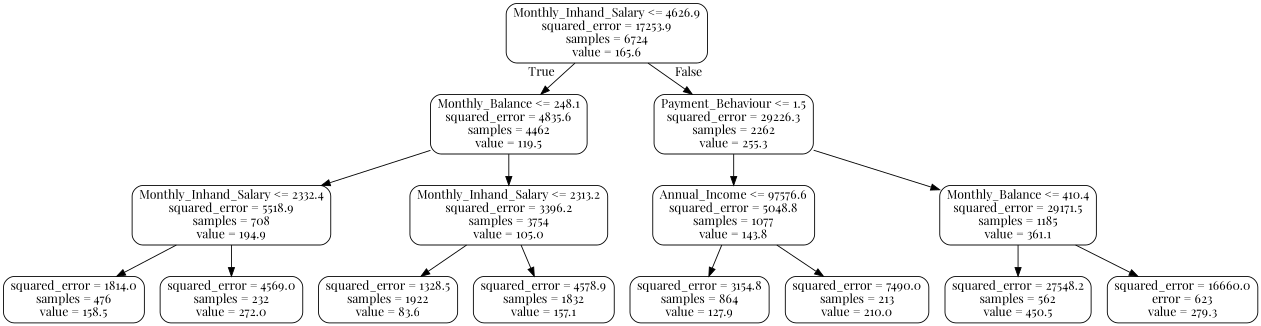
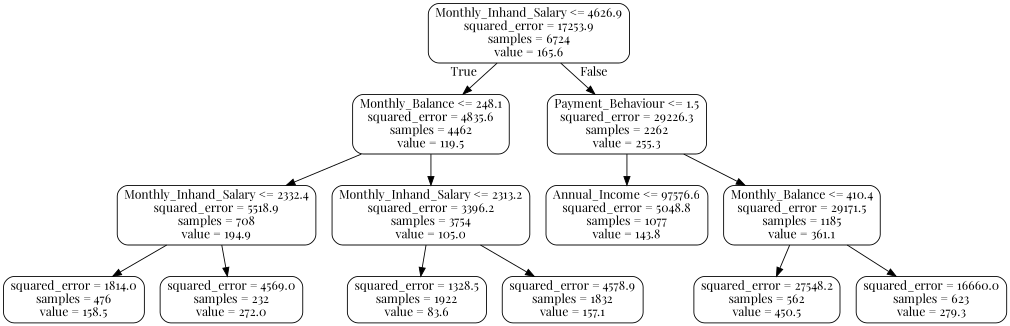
node "squared_error = 3154.8 samples = 864 value = 127.9": removed
node "squared_error = 7490.0 samples = 213 value = 210.0": removed
node "squared_error = 16660.0 error = 623 value = 279.3": label "squared_error = 16660.0 error = 623 value = 279.3" -> "squared_error = 16660.0 samples = 623 value = 279.3"
